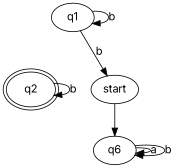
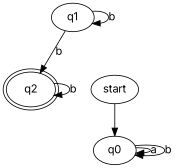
edge "q1" -> "start": now "q1" -> "q2"
node "q6": label "q6" -> "q0"
